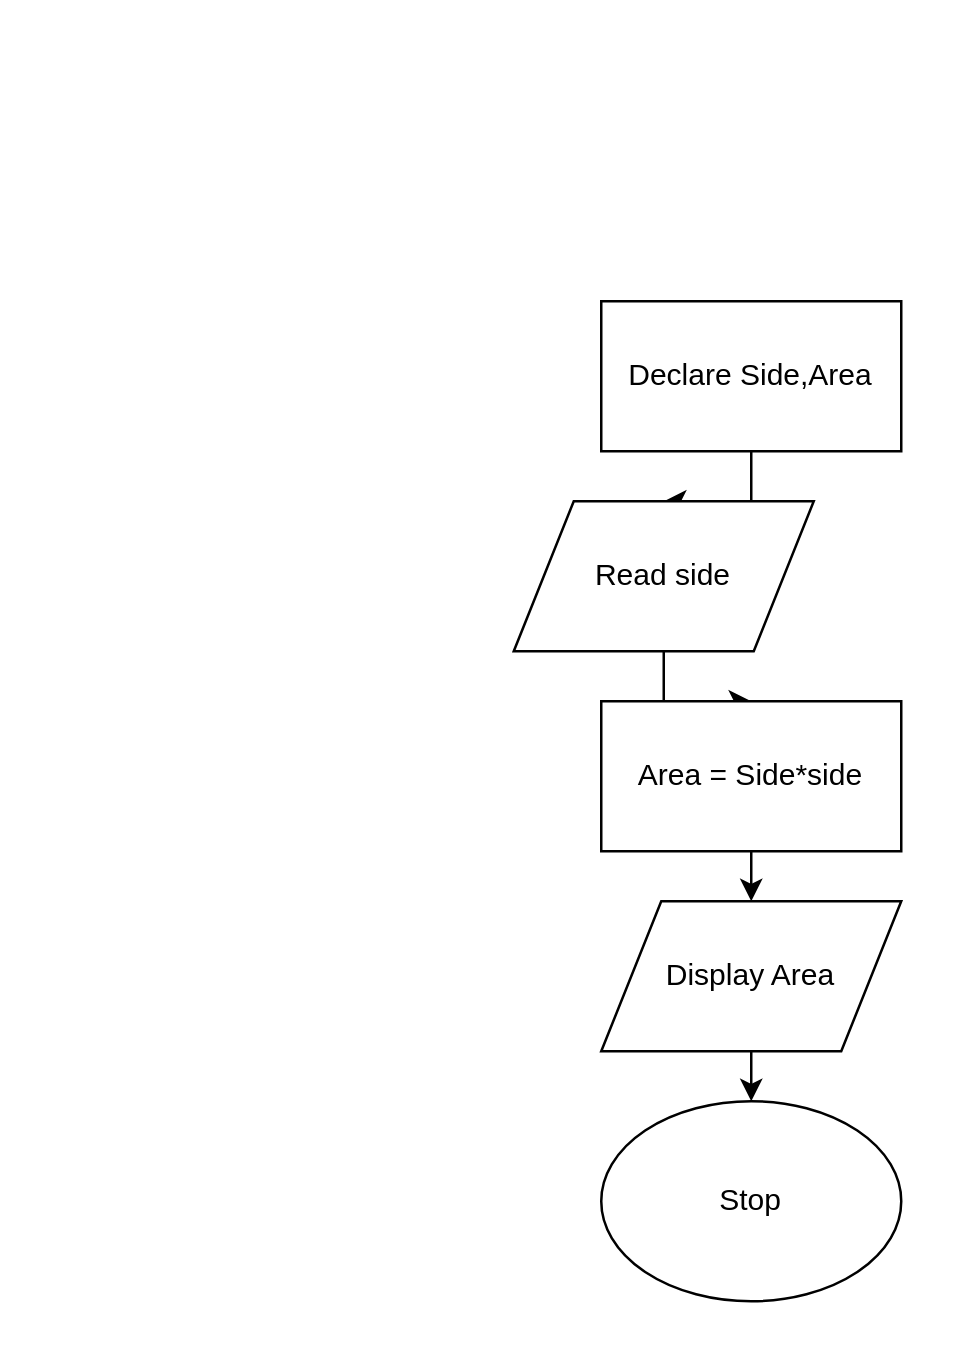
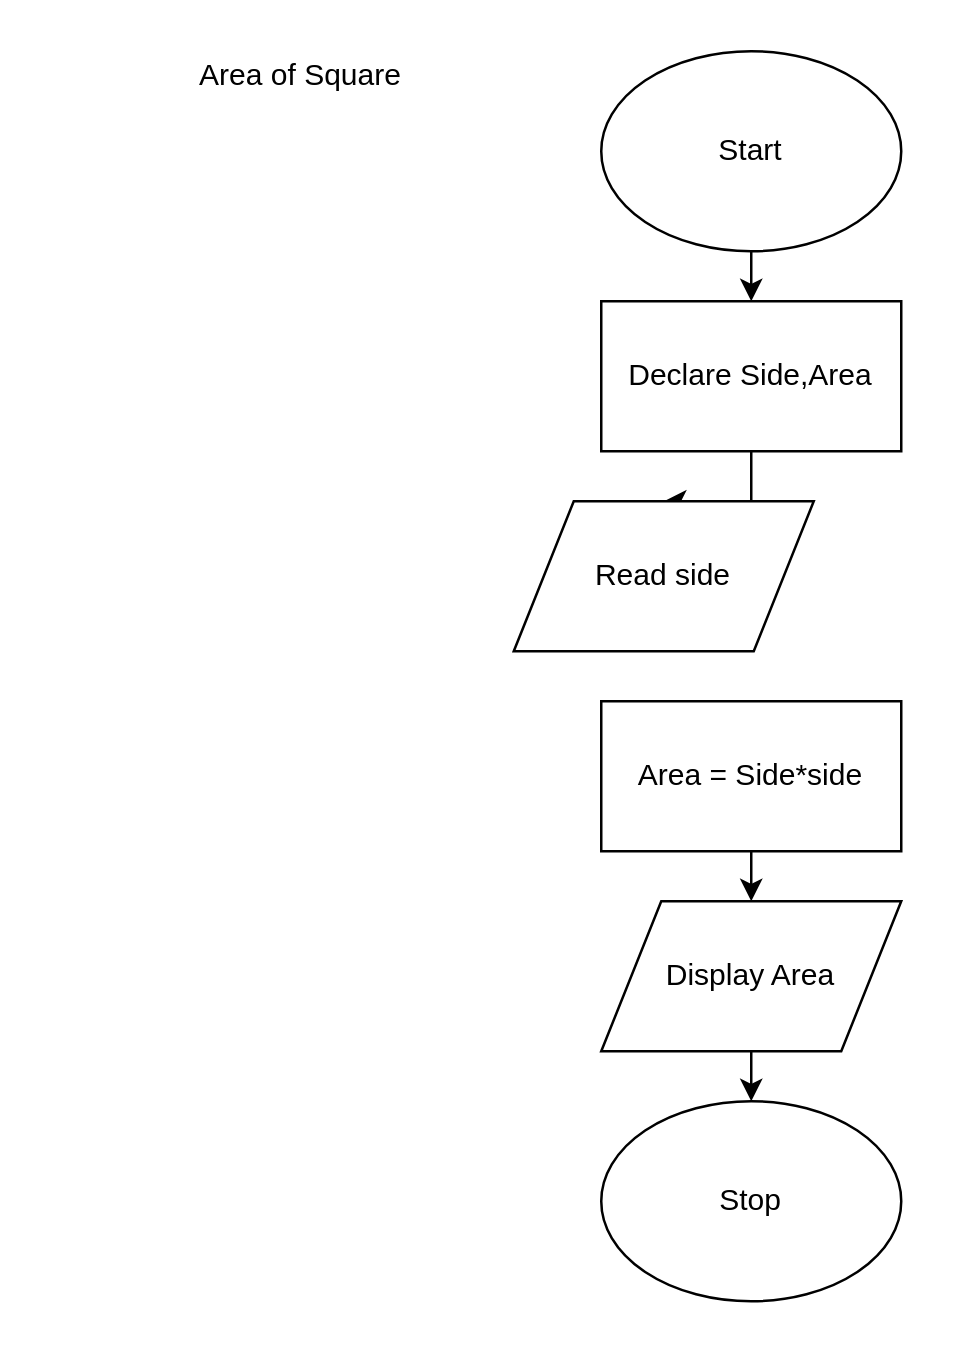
node "Area of Square": added
node "Start": added
edge "Start" -> "Declare Side,Area": added
edge "Read side" -> "Area = Side*side": removed
